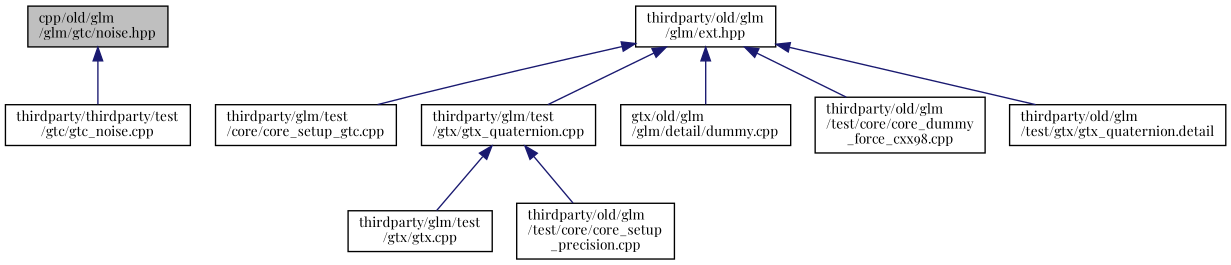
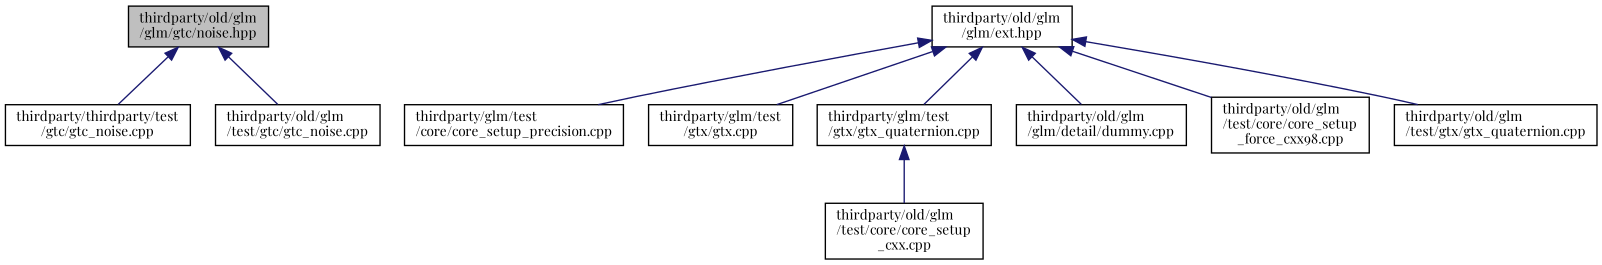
node "cpp/old/glm /glm/gtc/noise.hpp": label "cpp/old/glm /glm/gtc/noise.hpp" -> "thirdparty/old/glm /glm/gtc/noise.hpp"
node "thirdparty/old/glm /test/gtc/gtc_noise.cpp": added
node "thirdparty/glm/test /core/core_setup_gtc.cpp": label "thirdparty/glm/test /core/core_setup_gtc.cpp" -> "thirdparty/glm/test /core/core_setup_precision.cpp"
node "gtx/old/glm /glm/detail/dummy.cpp": label "gtx/old/glm /glm/detail/dummy.cpp" -> "thirdparty/old/glm /glm/detail/dummy.cpp"
node "thirdparty/old/glm /test/core/core_dummy _force_cxx98.cpp": label "thirdparty/old/glm /test/core/core_dummy _force_cxx98.cpp" -> "thirdparty/old/glm /test/core/core_setup _force_cxx98.cpp"
node "thirdparty/old/glm /test/gtx/gtx_quaternion.detail": label "thirdparty/old/glm /test/gtx/gtx_quaternion.detail" -> "thirdparty/old/glm /test/gtx/gtx_quaternion.cpp"
edge "thirdparty/glm/test /gtx/gtx.cpp" -> "thirdparty/glm/test /gtx/gtx_quaternion.cpp": now "thirdparty/glm/test /gtx/gtx.cpp" -> "thirdparty/old/glm /glm/ext.hpp"
node "thirdparty/old/glm /test/core/core_setup _precision.cpp": label "thirdparty/old/glm /test/core/core_setup _precision.cpp" -> "thirdparty/old/glm /test/core/core_setup _cxx.cpp"
